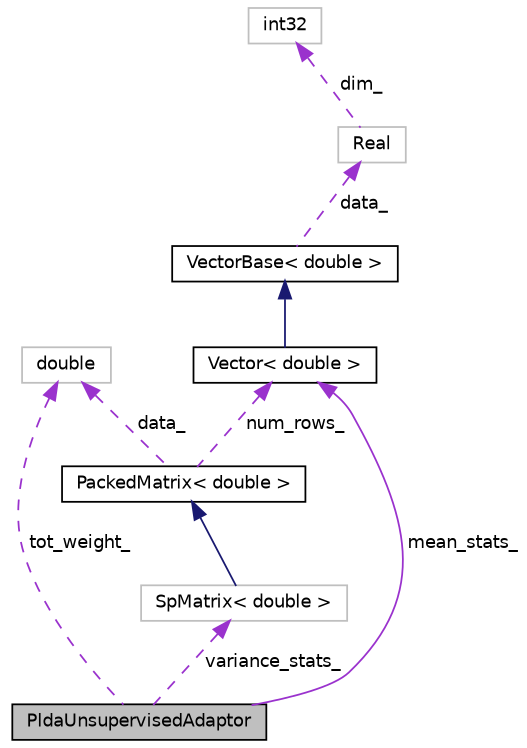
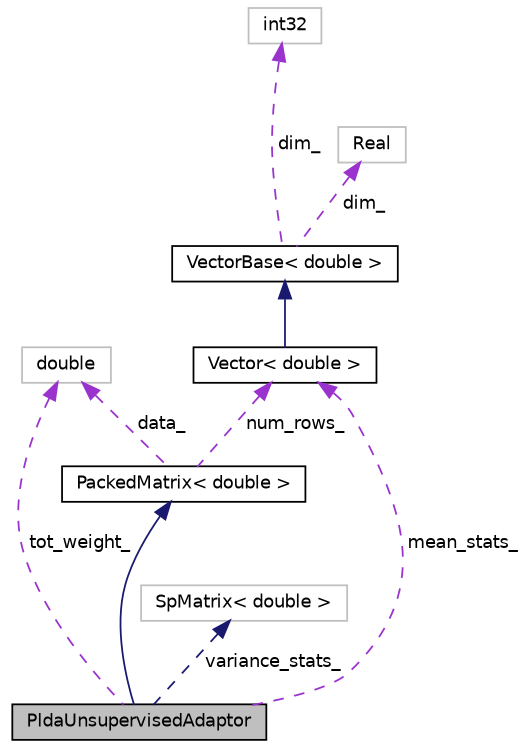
edge "Real" -> "int32": now "VectorBase< double >" -> "int32"
edge "VectorBase< double >" -> "Real": label " data_" -> " dim_"
edge "SpMatrix< double >" -> "PackedMatrix< double >": now "PldaUnsupervisedAdaptor" -> "PackedMatrix< double >"
edge "PldaUnsupervisedAdaptor" -> "Vector< double >": style solid -> dashed
edge "PldaUnsupervisedAdaptor" -> "SpMatrix< double >": color darkorchid3 -> midnightblue
